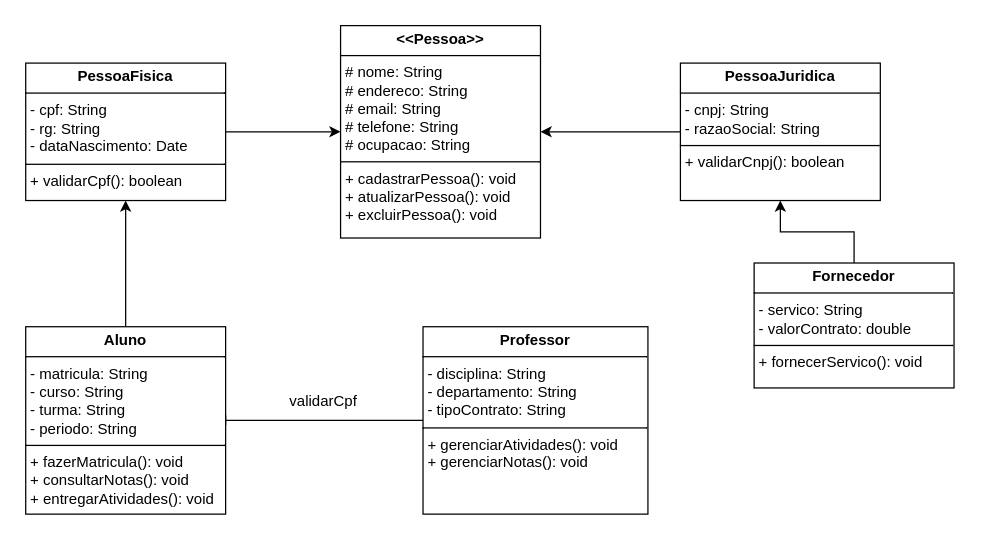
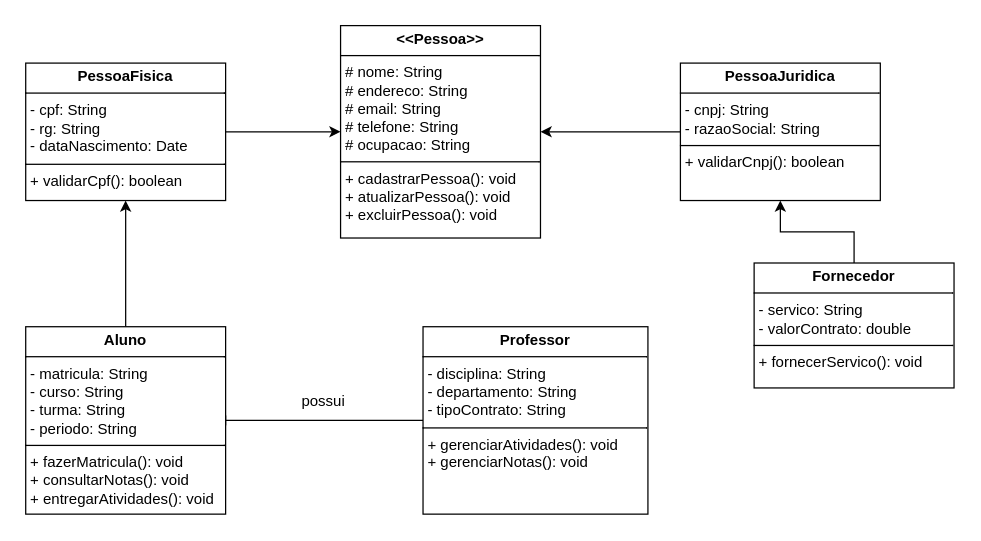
node "validarCpf": label "validarCpf" -> "possui"
